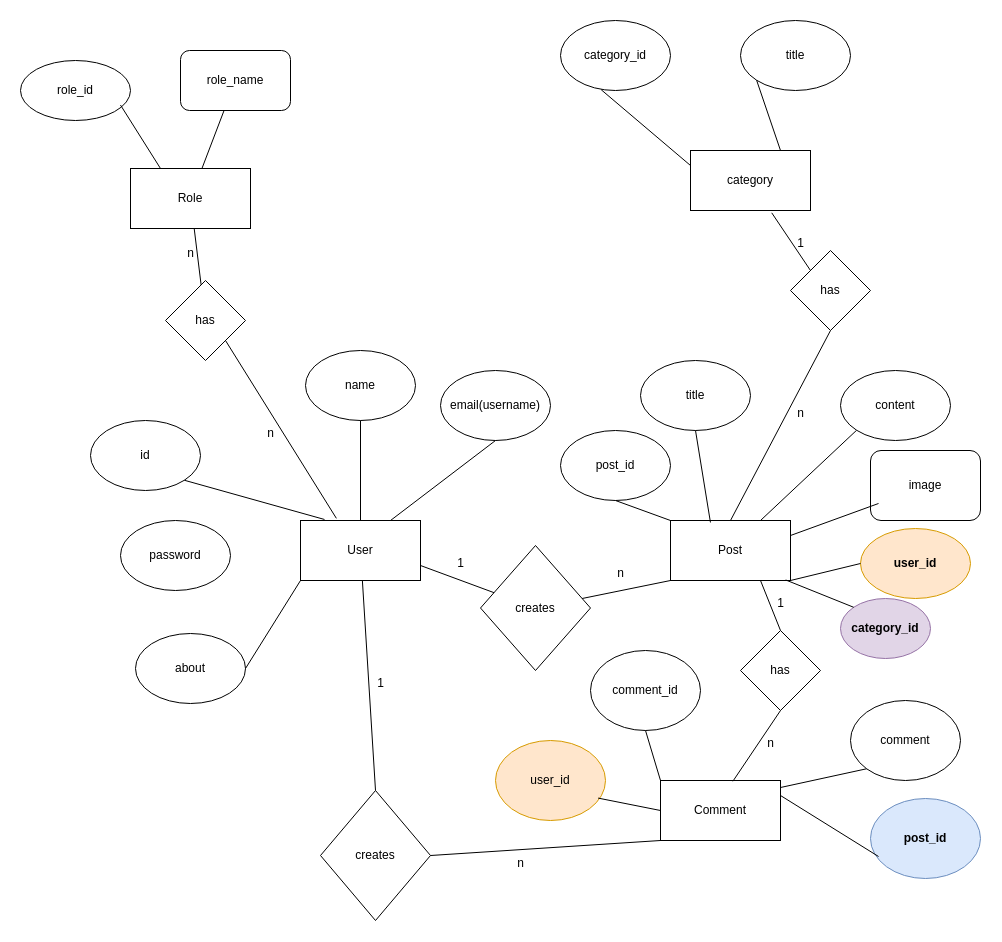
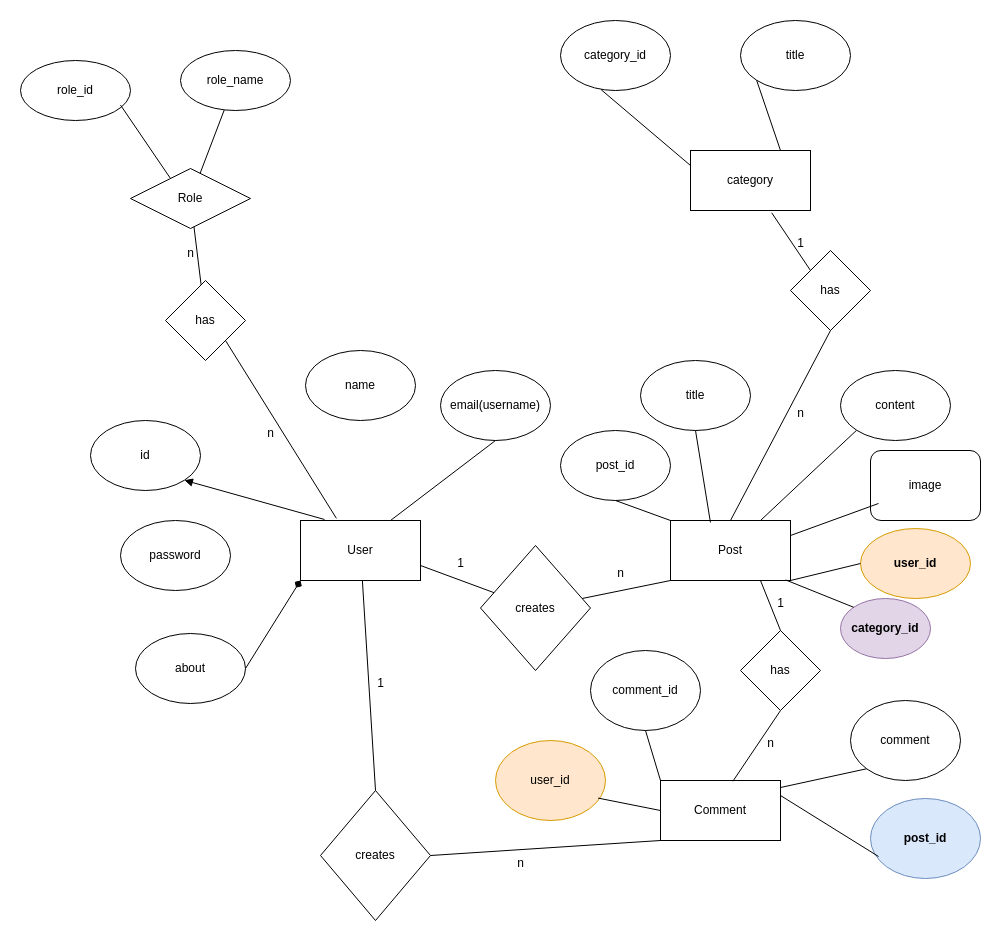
node "role_name": shape rounded rectangle -> ellipse
node "Role": shape rectangle -> diamond
edge "name" -- "User": removed
edge "id" -- "User": arrowhead none -> block
edge "User" -- "about": arrowhead none -> diamond
